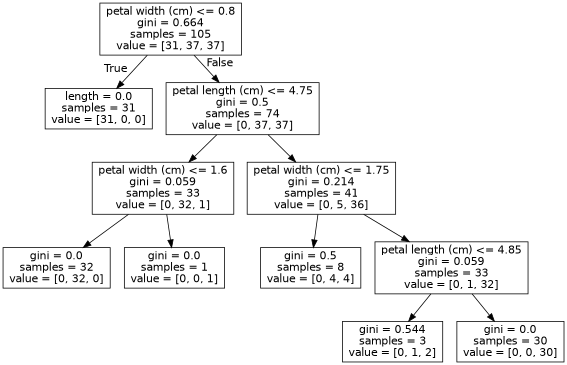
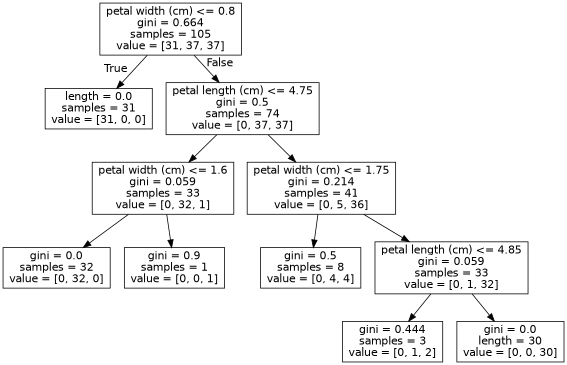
node "gini = 0.0 samples = 1 value = [0, 0, 1]": label "gini = 0.0 samples = 1 value = [0, 0, 1]" -> "gini = 0.9 samples = 1 value = [0, 0, 1]"
node "gini = 0.544 samples = 3 value = [0, 1, 2]": label "gini = 0.544 samples = 3 value = [0, 1, 2]" -> "gini = 0.444 samples = 3 value = [0, 1, 2]"
node "gini = 0.0 samples = 30 value = [0, 0, 30]": label "gini = 0.0 samples = 30 value = [0, 0, 30]" -> "gini = 0.0 length = 30 value = [0, 0, 30]"
